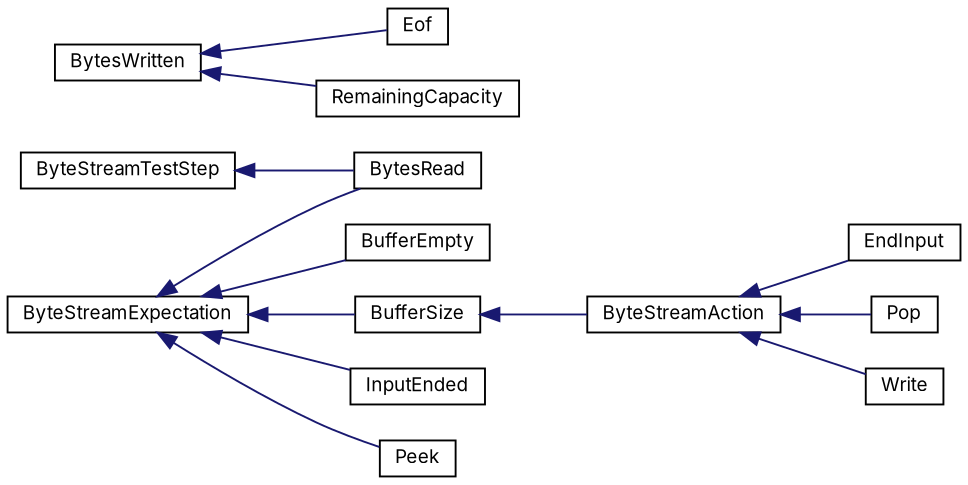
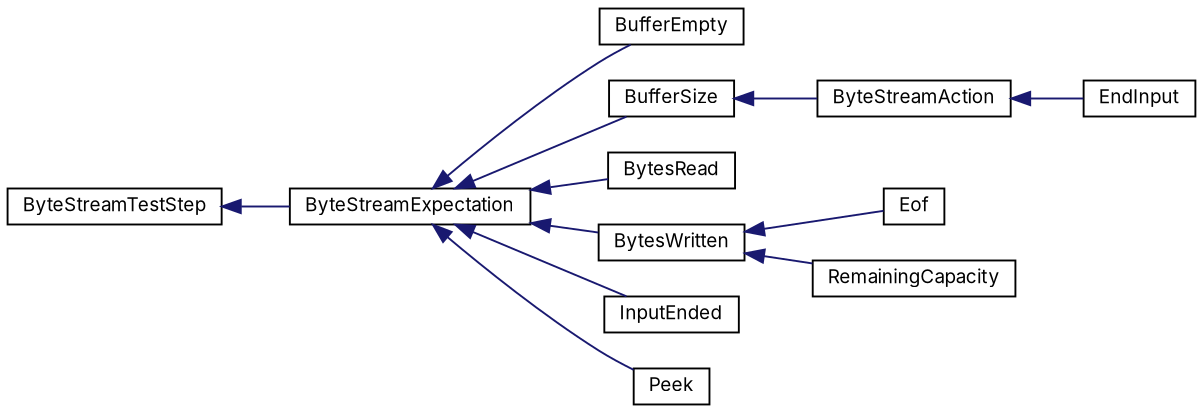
edge "BytesRead" -> "ByteStreamTestStep": now "ByteStreamExpectation" -> "ByteStreamTestStep"
edge "BytesWritten" -> "ByteStreamExpectation": added
node "Pop": removed
node "Write": removed
